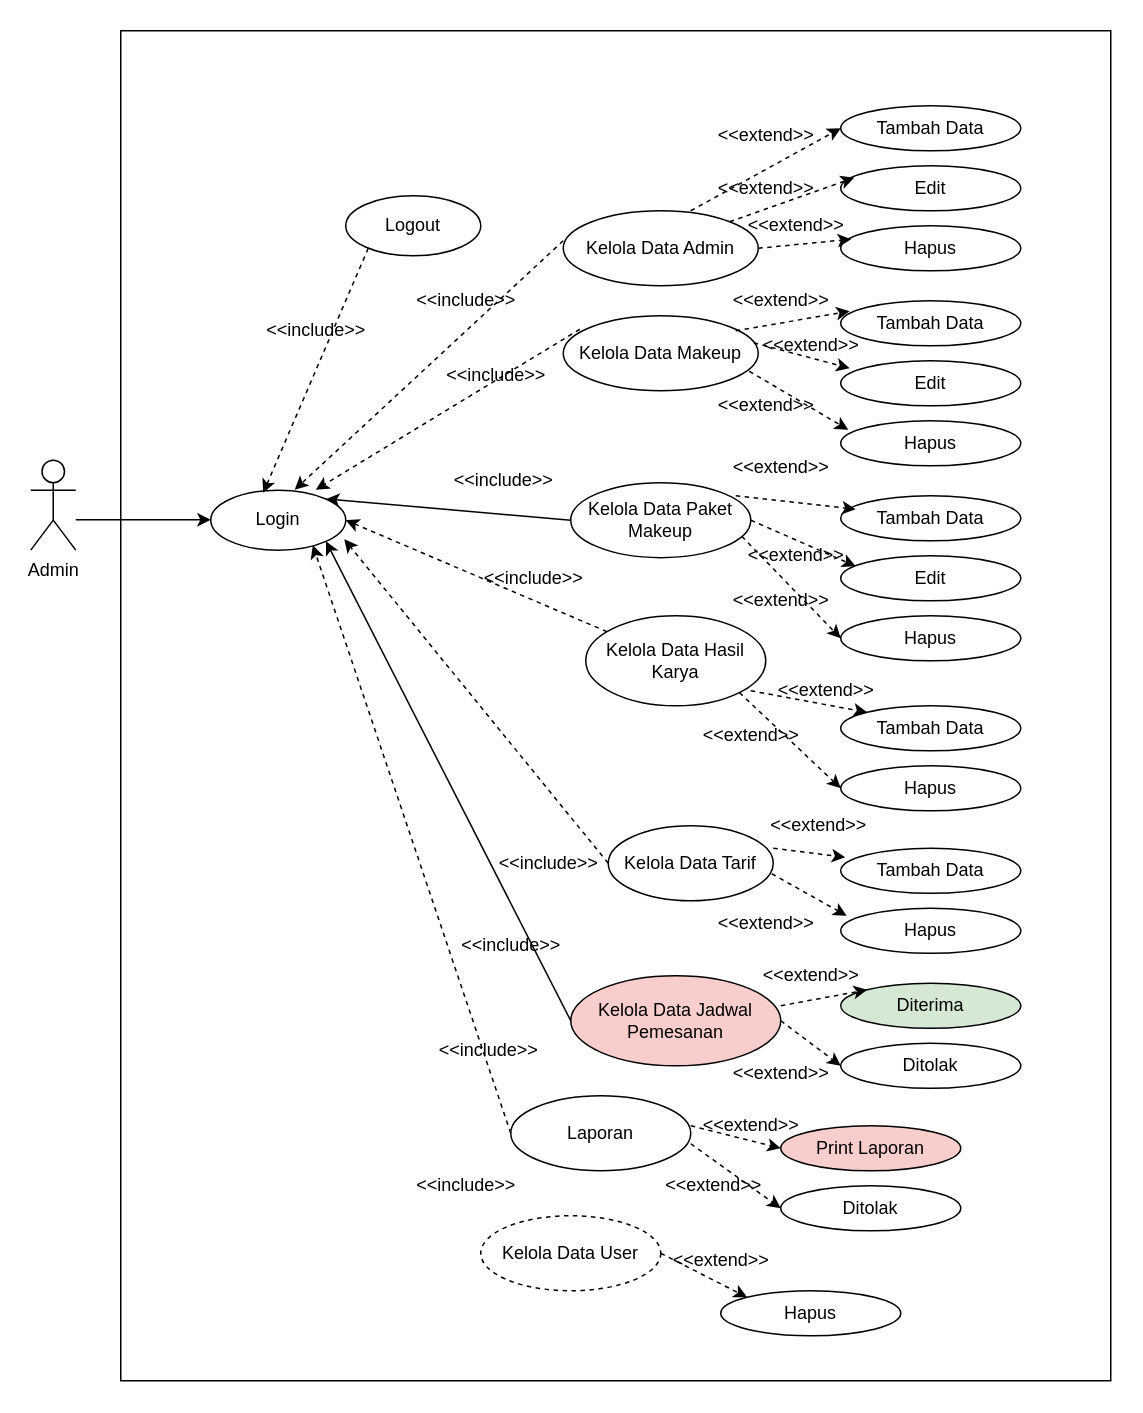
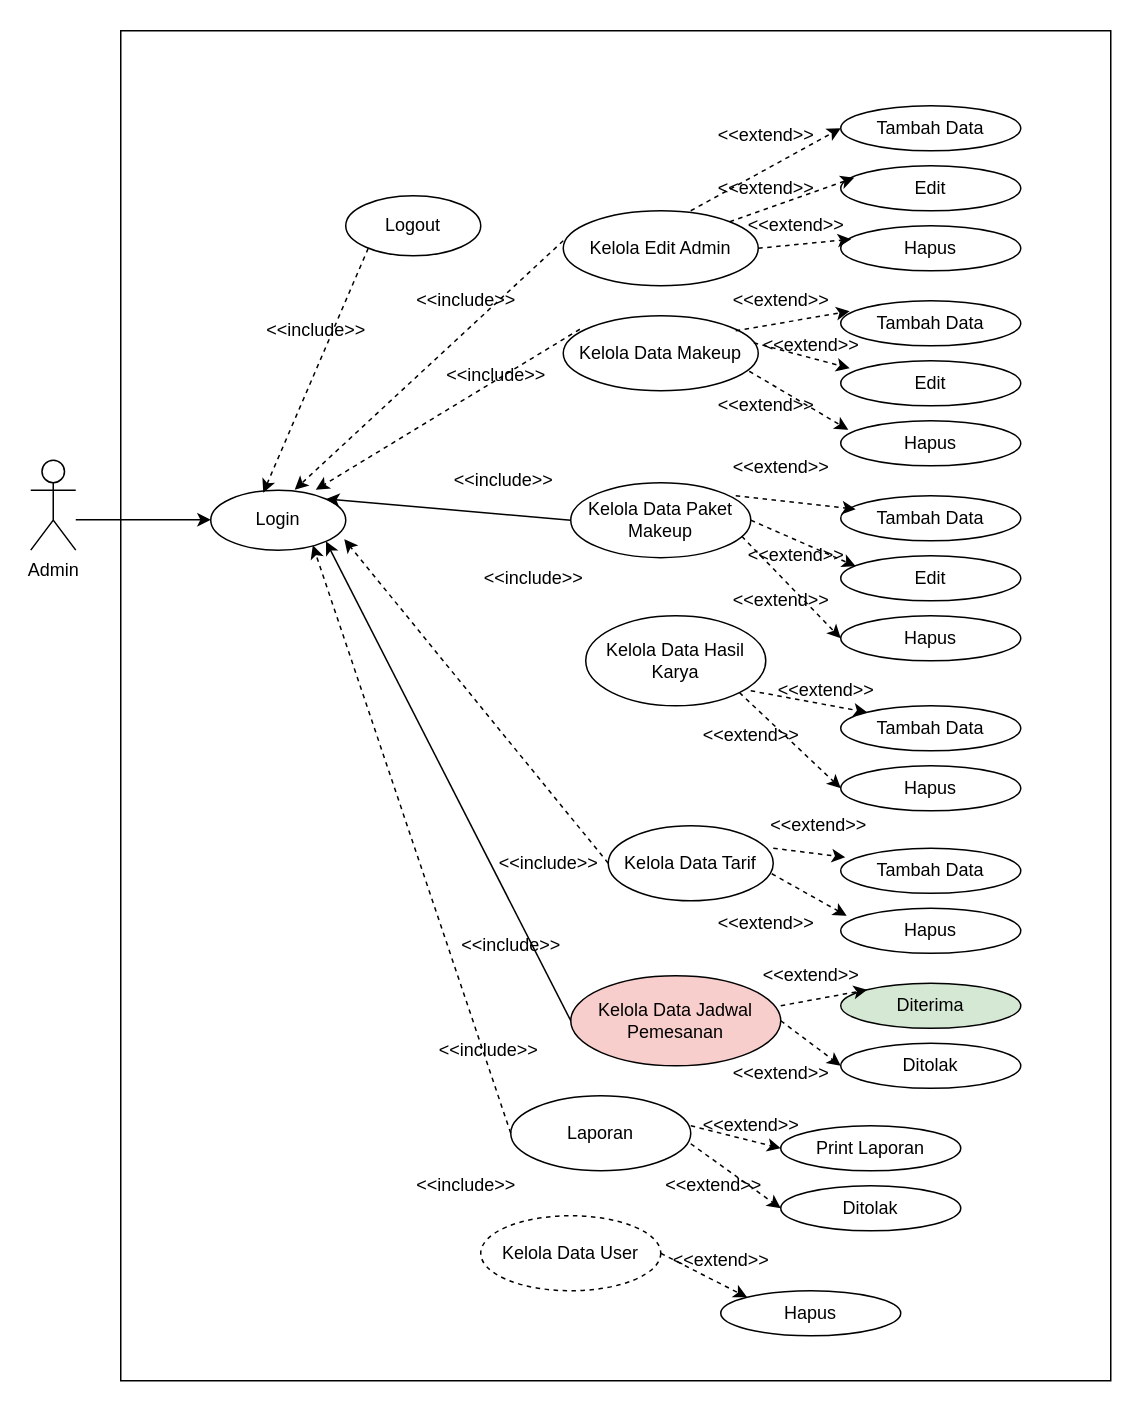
node "Kelola Data Admin": label "Kelola Data Admin" -> "Kelola Edit Admin"
edge "Kelola Data Hasil Karya" -> "Login": removed
node "Print Laporan": fillcolor #f8cecc -> #ffffff
